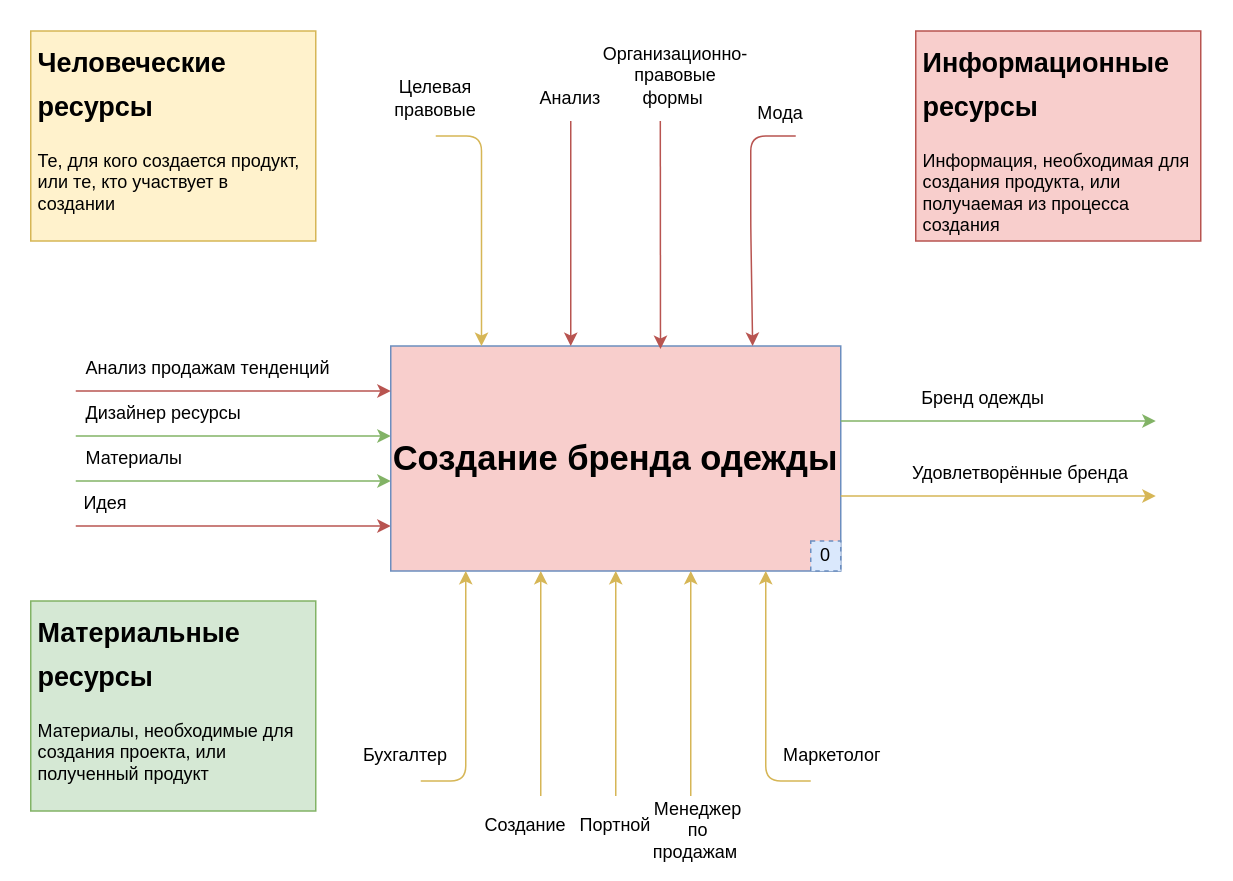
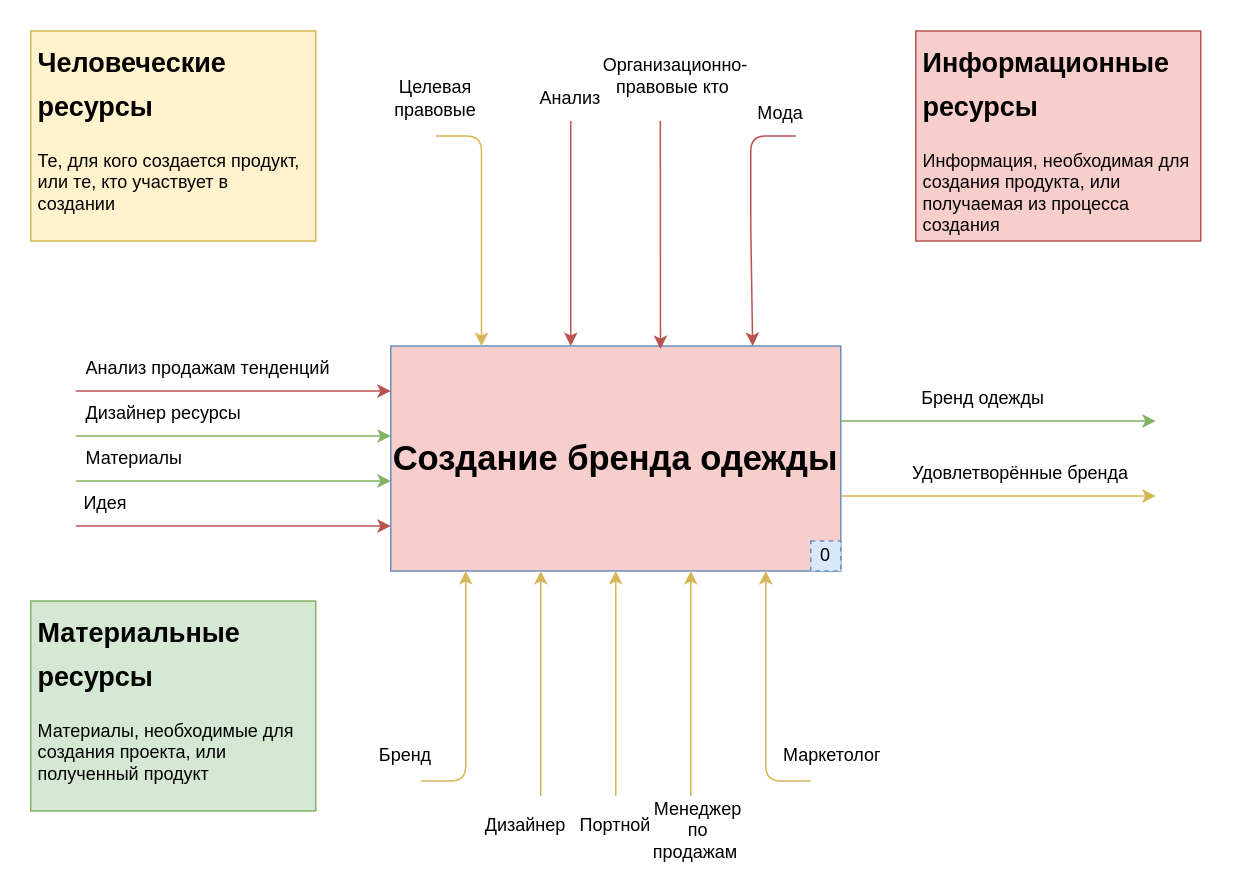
node "Организационно- правовые формы": label "Организационно- правовые формы" -> "Организационно- правовые кто"
node "Бухгалтер": label "Бухгалтер" -> "Бренд"
node "Создание": label "Создание" -> "Дизайнер"
